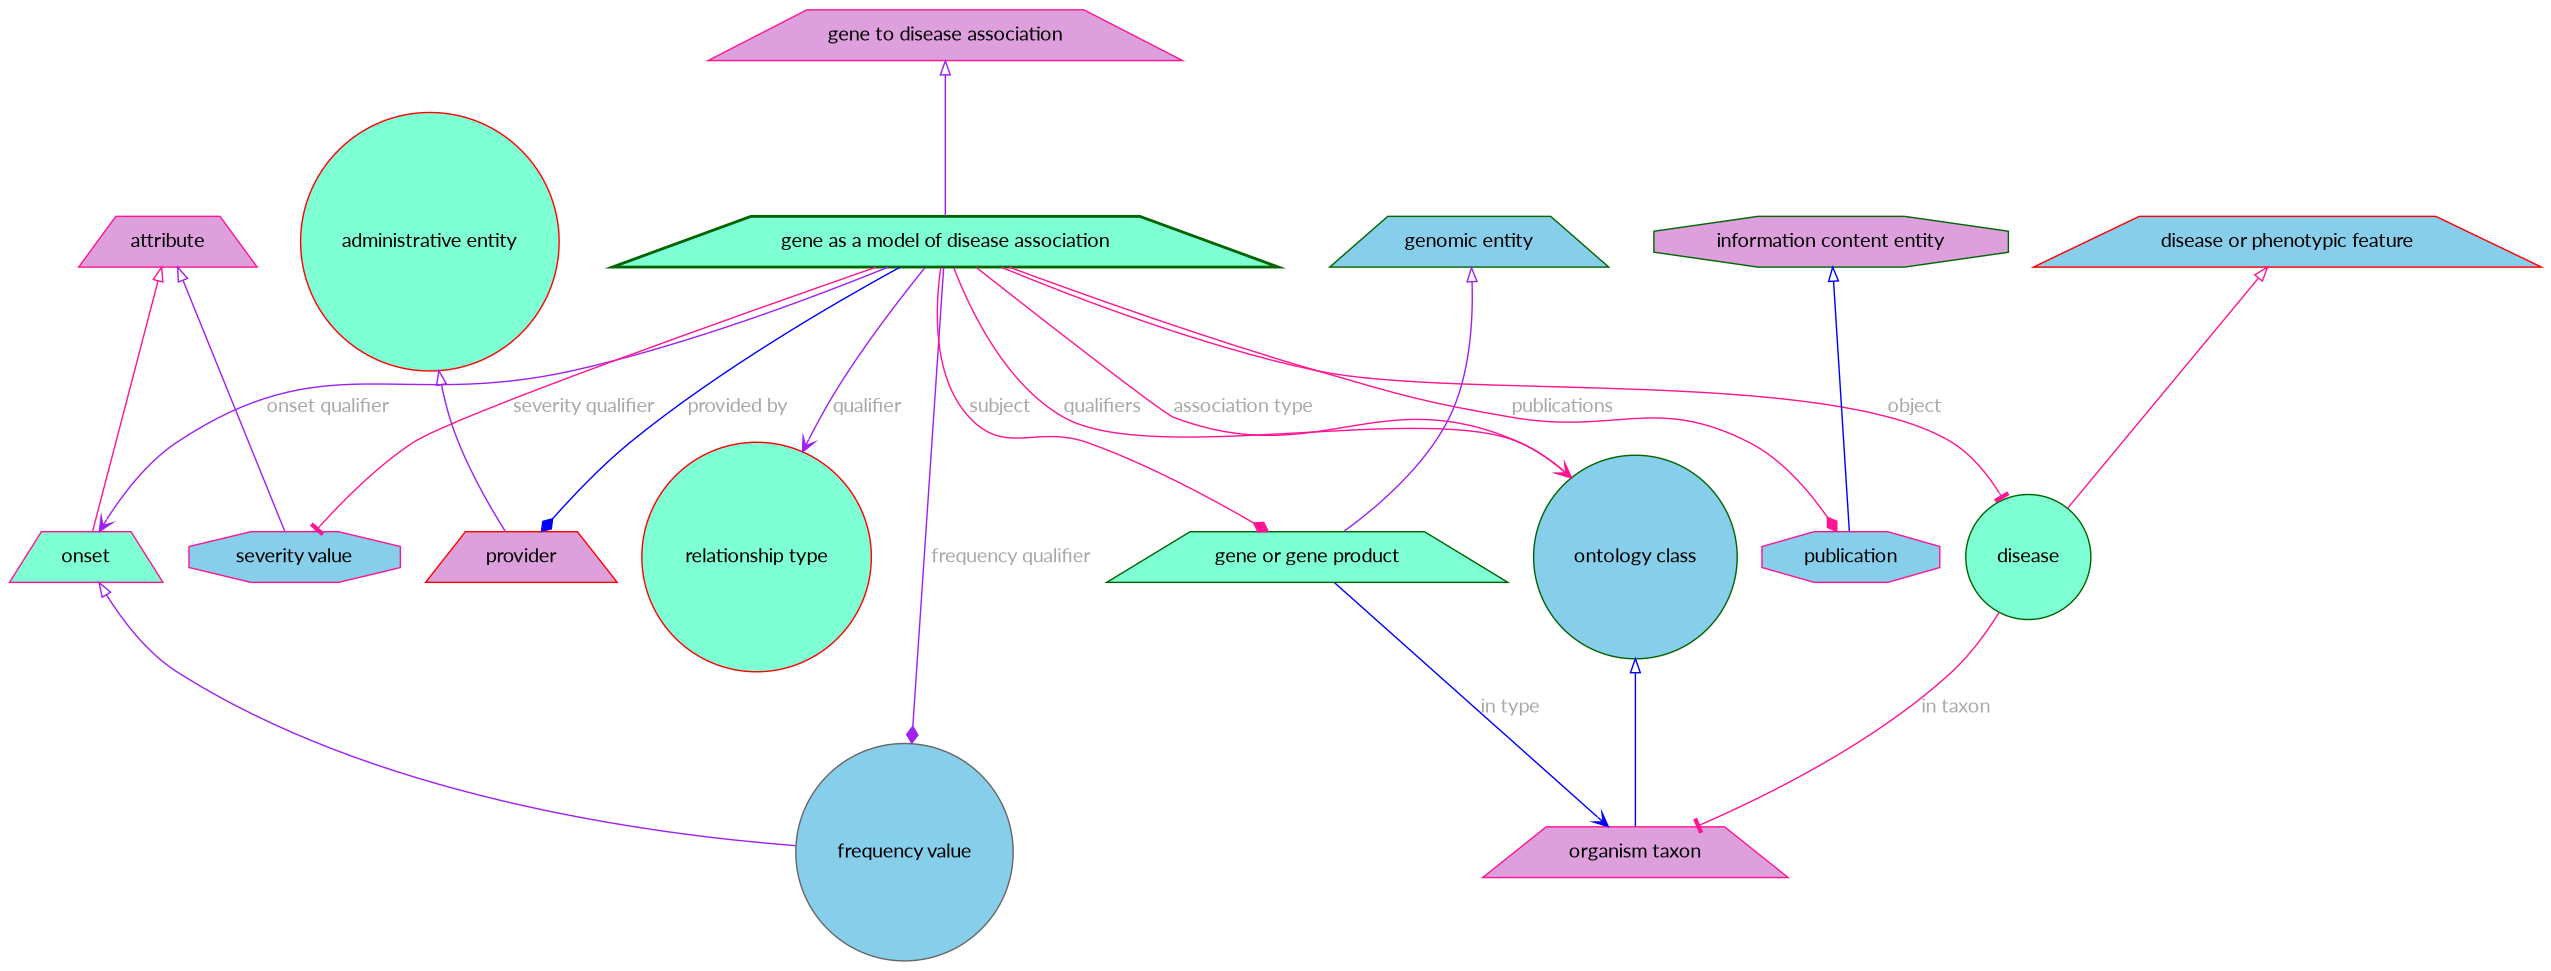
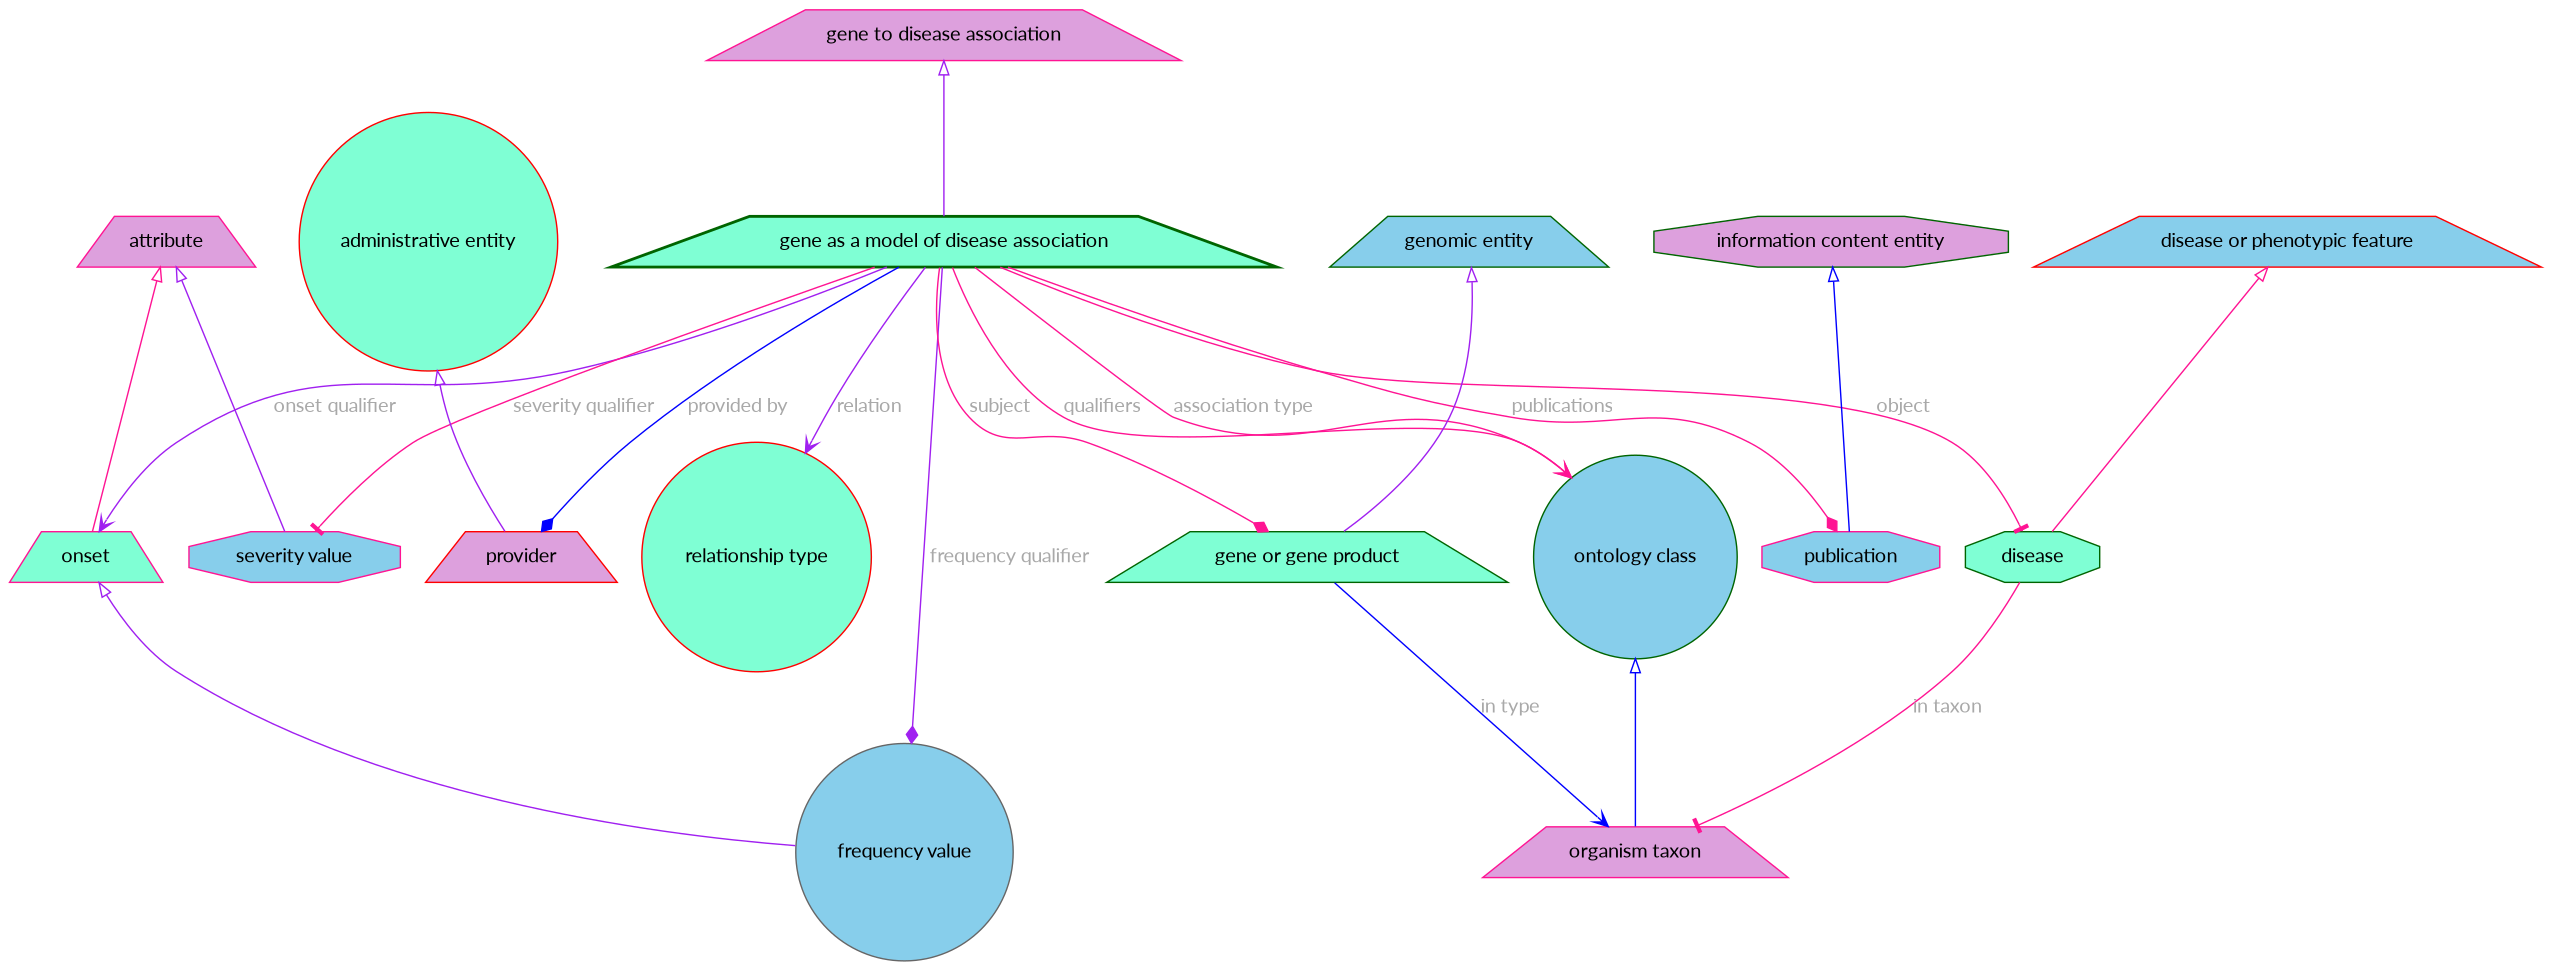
edge "gene as a model of disease association" -> "relationship type": label "qualifier" -> "relation"
node "disease": shape circle -> octagon
